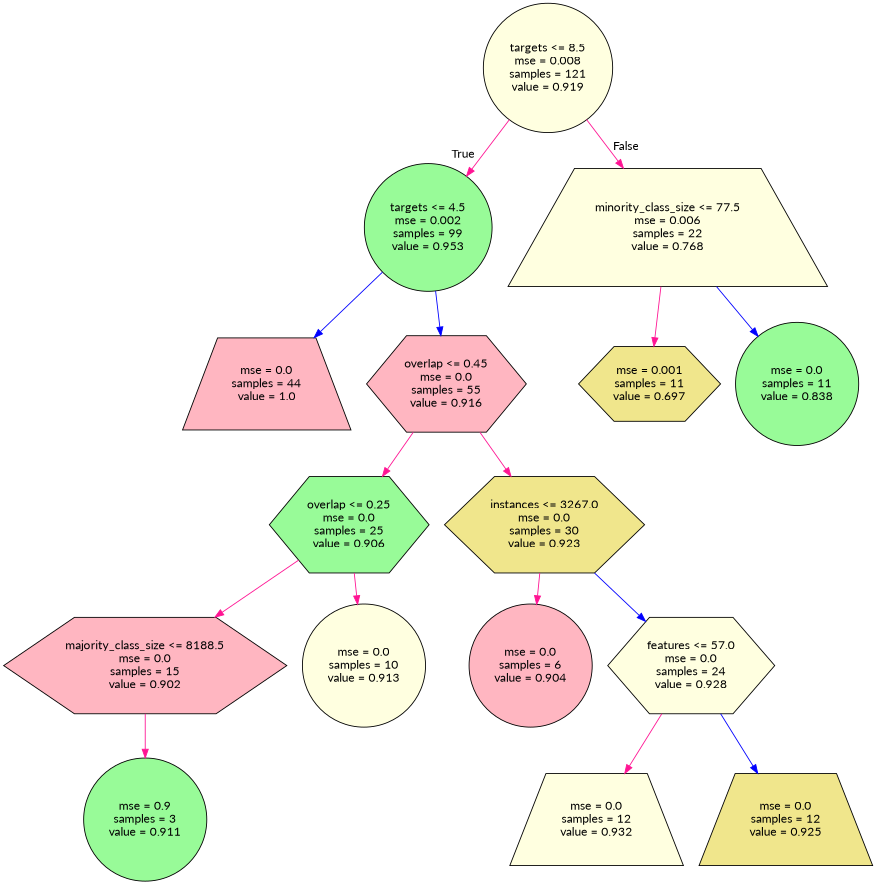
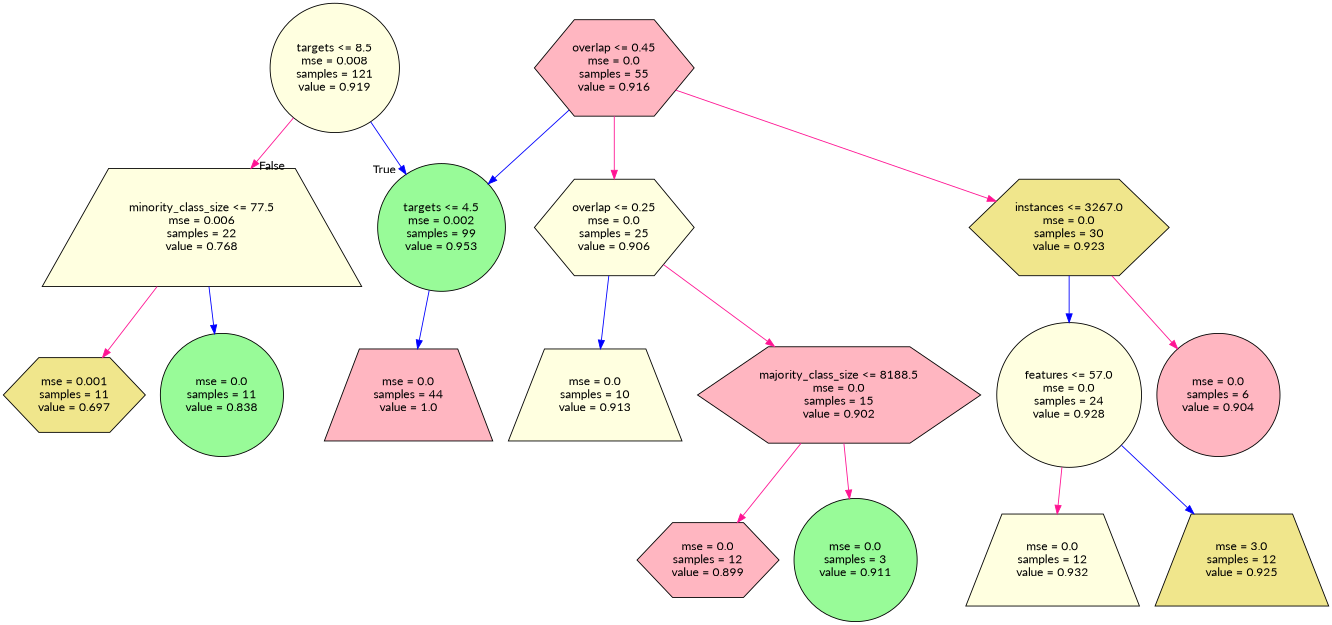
edge "targets <= 8.5 mse = 0.008 samples = 121 value = 0.919" -> "targets <= 4.5 mse = 0.002 samples = 99 value = 0.953": color deeppink -> blue
edge "targets <= 4.5 mse = 0.002 samples = 99 value = 0.953" -> "overlap <= 0.45 mse = 0.0 samples = 55 value = 0.916": reversed
node "overlap <= 0.25 mse = 0.0 samples = 25 value = 0.906": fillcolor palegreen -> lightyellow
node "mse = 0.0 samples = 12 value = 0.899": added
edge "overlap <= 0.25 mse = 0.0 samples = 25 value = 0.906" -> "mse = 0.0 samples = 10 value = 0.913": color deeppink -> blue
node "mse = 0.0 samples = 10 value = 0.913": shape circle -> trapezium
node "features <= 57.0 mse = 0.0 samples = 24 value = 0.928": shape hexagon -> circle
node "mse = 0.9 samples = 3 value = 0.911": label "mse = 0.9 samples = 3 value = 0.911" -> "mse = 0.0 samples = 3 value = 0.911"
node "mse = 0.0 samples = 12 value = 0.925": label "mse = 0.0 samples = 12 value = 0.925" -> "mse = 3.0 samples = 12 value = 0.925"
